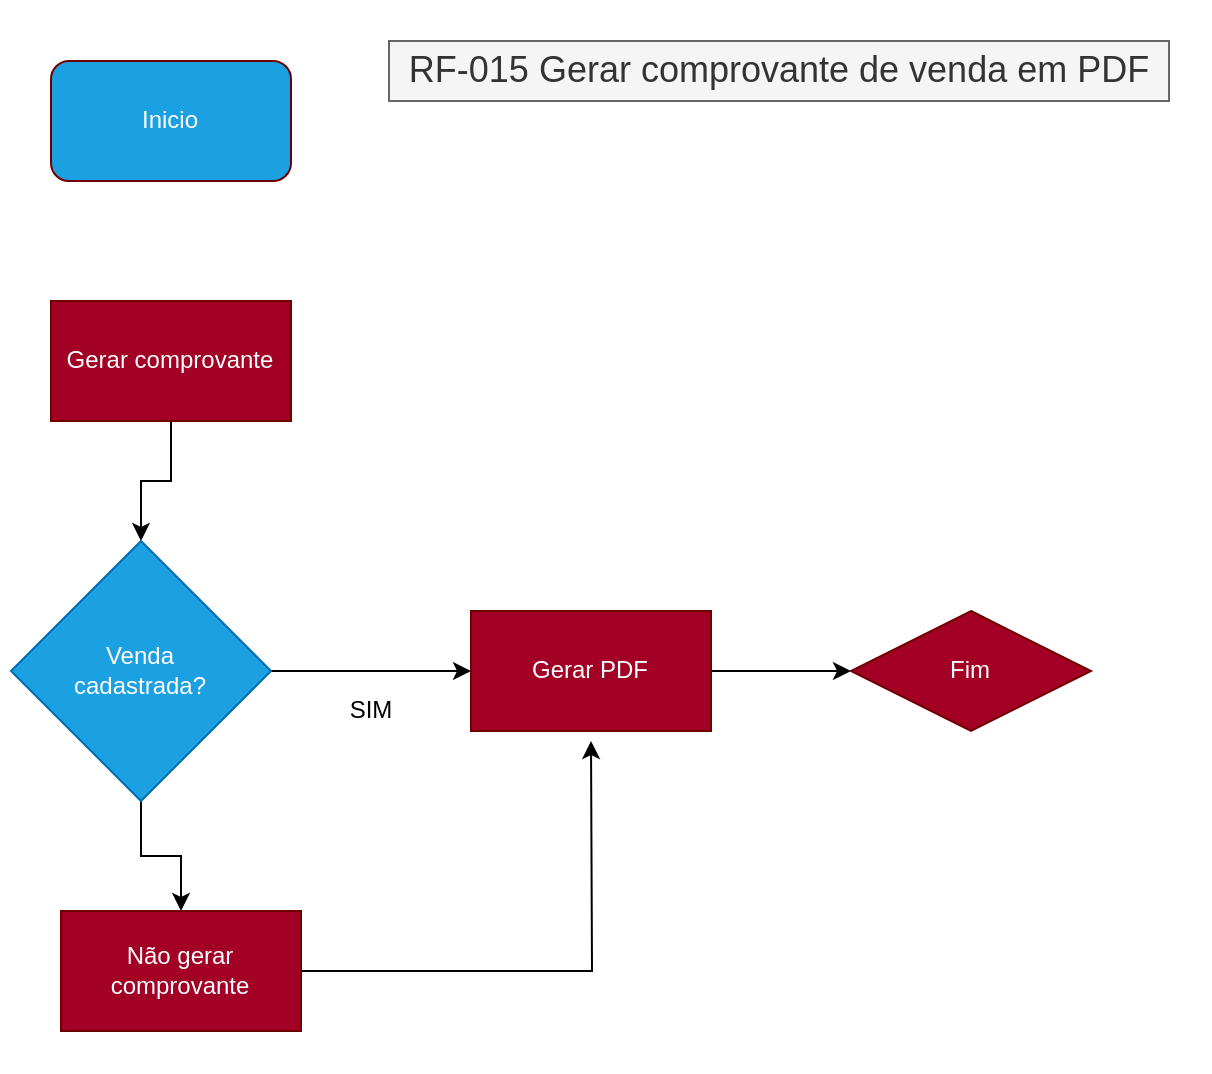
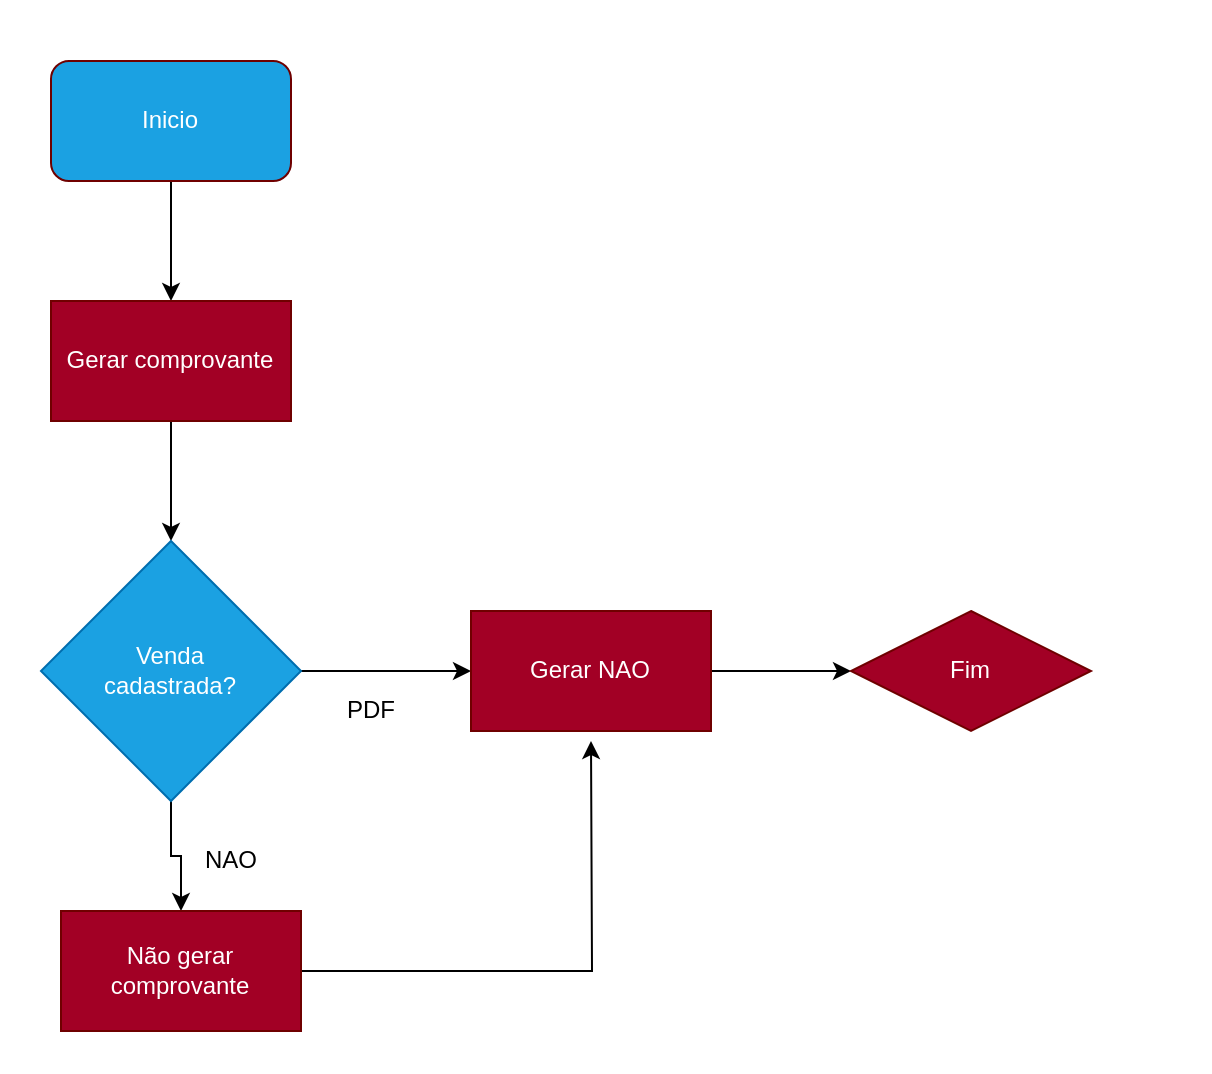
node "RF-015 Gerar comprovante de venda em PDF": removed
edge "Inicio" -> "Gerar comprovante": added
node "Venda cadastrada?": moved (141, 671) -> (171, 671)
node "Gerar PDF": label "Gerar PDF" -> "Gerar NAO"
node "SIM": label "SIM" -> "PDF"
node "NAO": added
